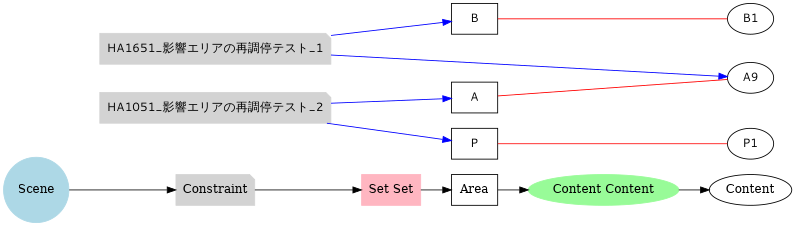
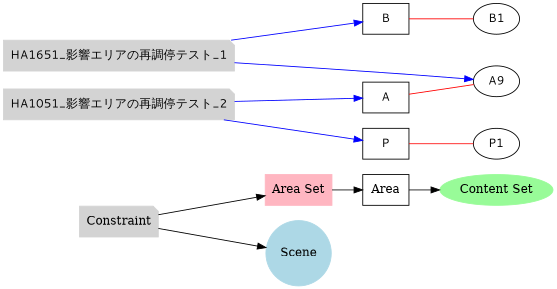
edge "Scene" -> "Constraint": reversed
node "Set Set": label "Set Set" -> "Area Set"
node "Content Content": label "Content Content" -> "Content Set"
node "Content": removed
